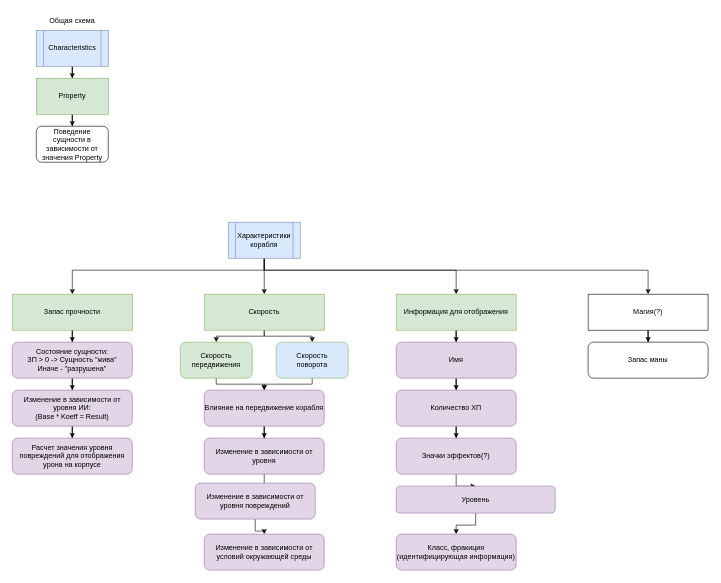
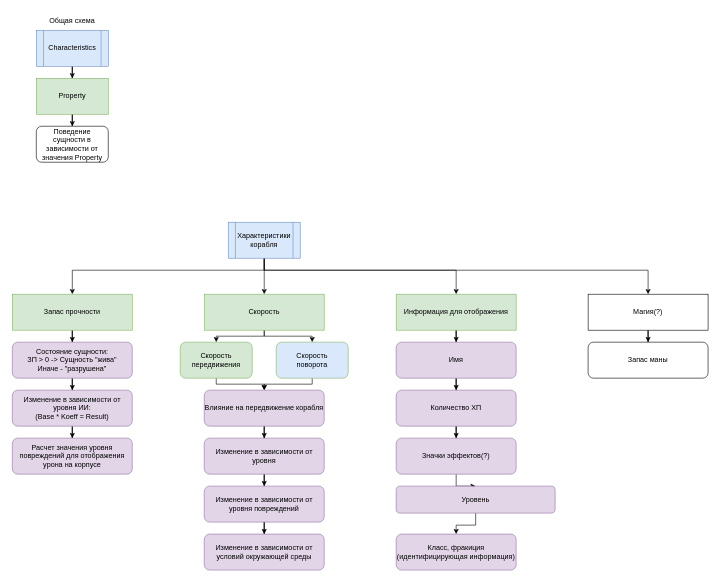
node "Изменение в зависимости от уровня повреждений": moved (255, 501) -> (264, 504)
